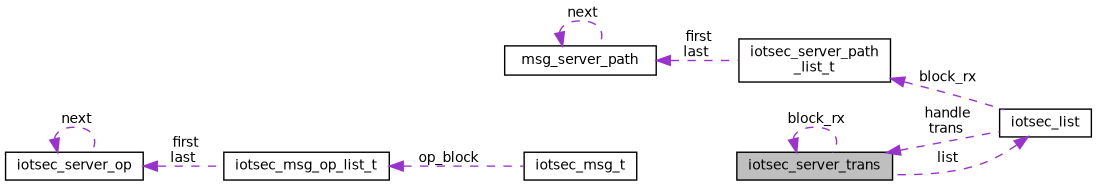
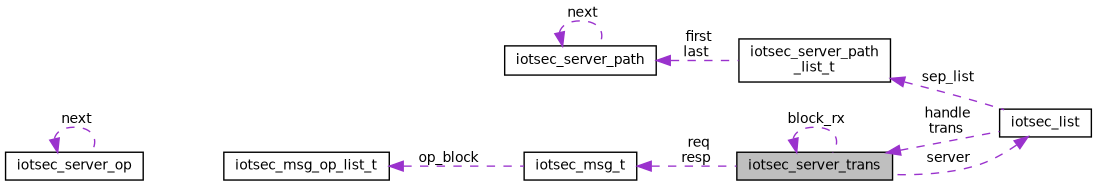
node "msg_server_path": label "msg_server_path" -> "iotsec_server_path"
edge "iotsec_list" -> "iotsec_server_path _list_t": label " block_rx" -> " sep_list"
edge "iotsec_server_trans" -> "iotsec_list": label " list" -> " server"
edge "iotsec_msg_op_list_t" -> "iotsec_server_op": removed, label "first last"
edge "iotsec_server_trans" -> "iotsec_msg_t": added, label "req resp"
